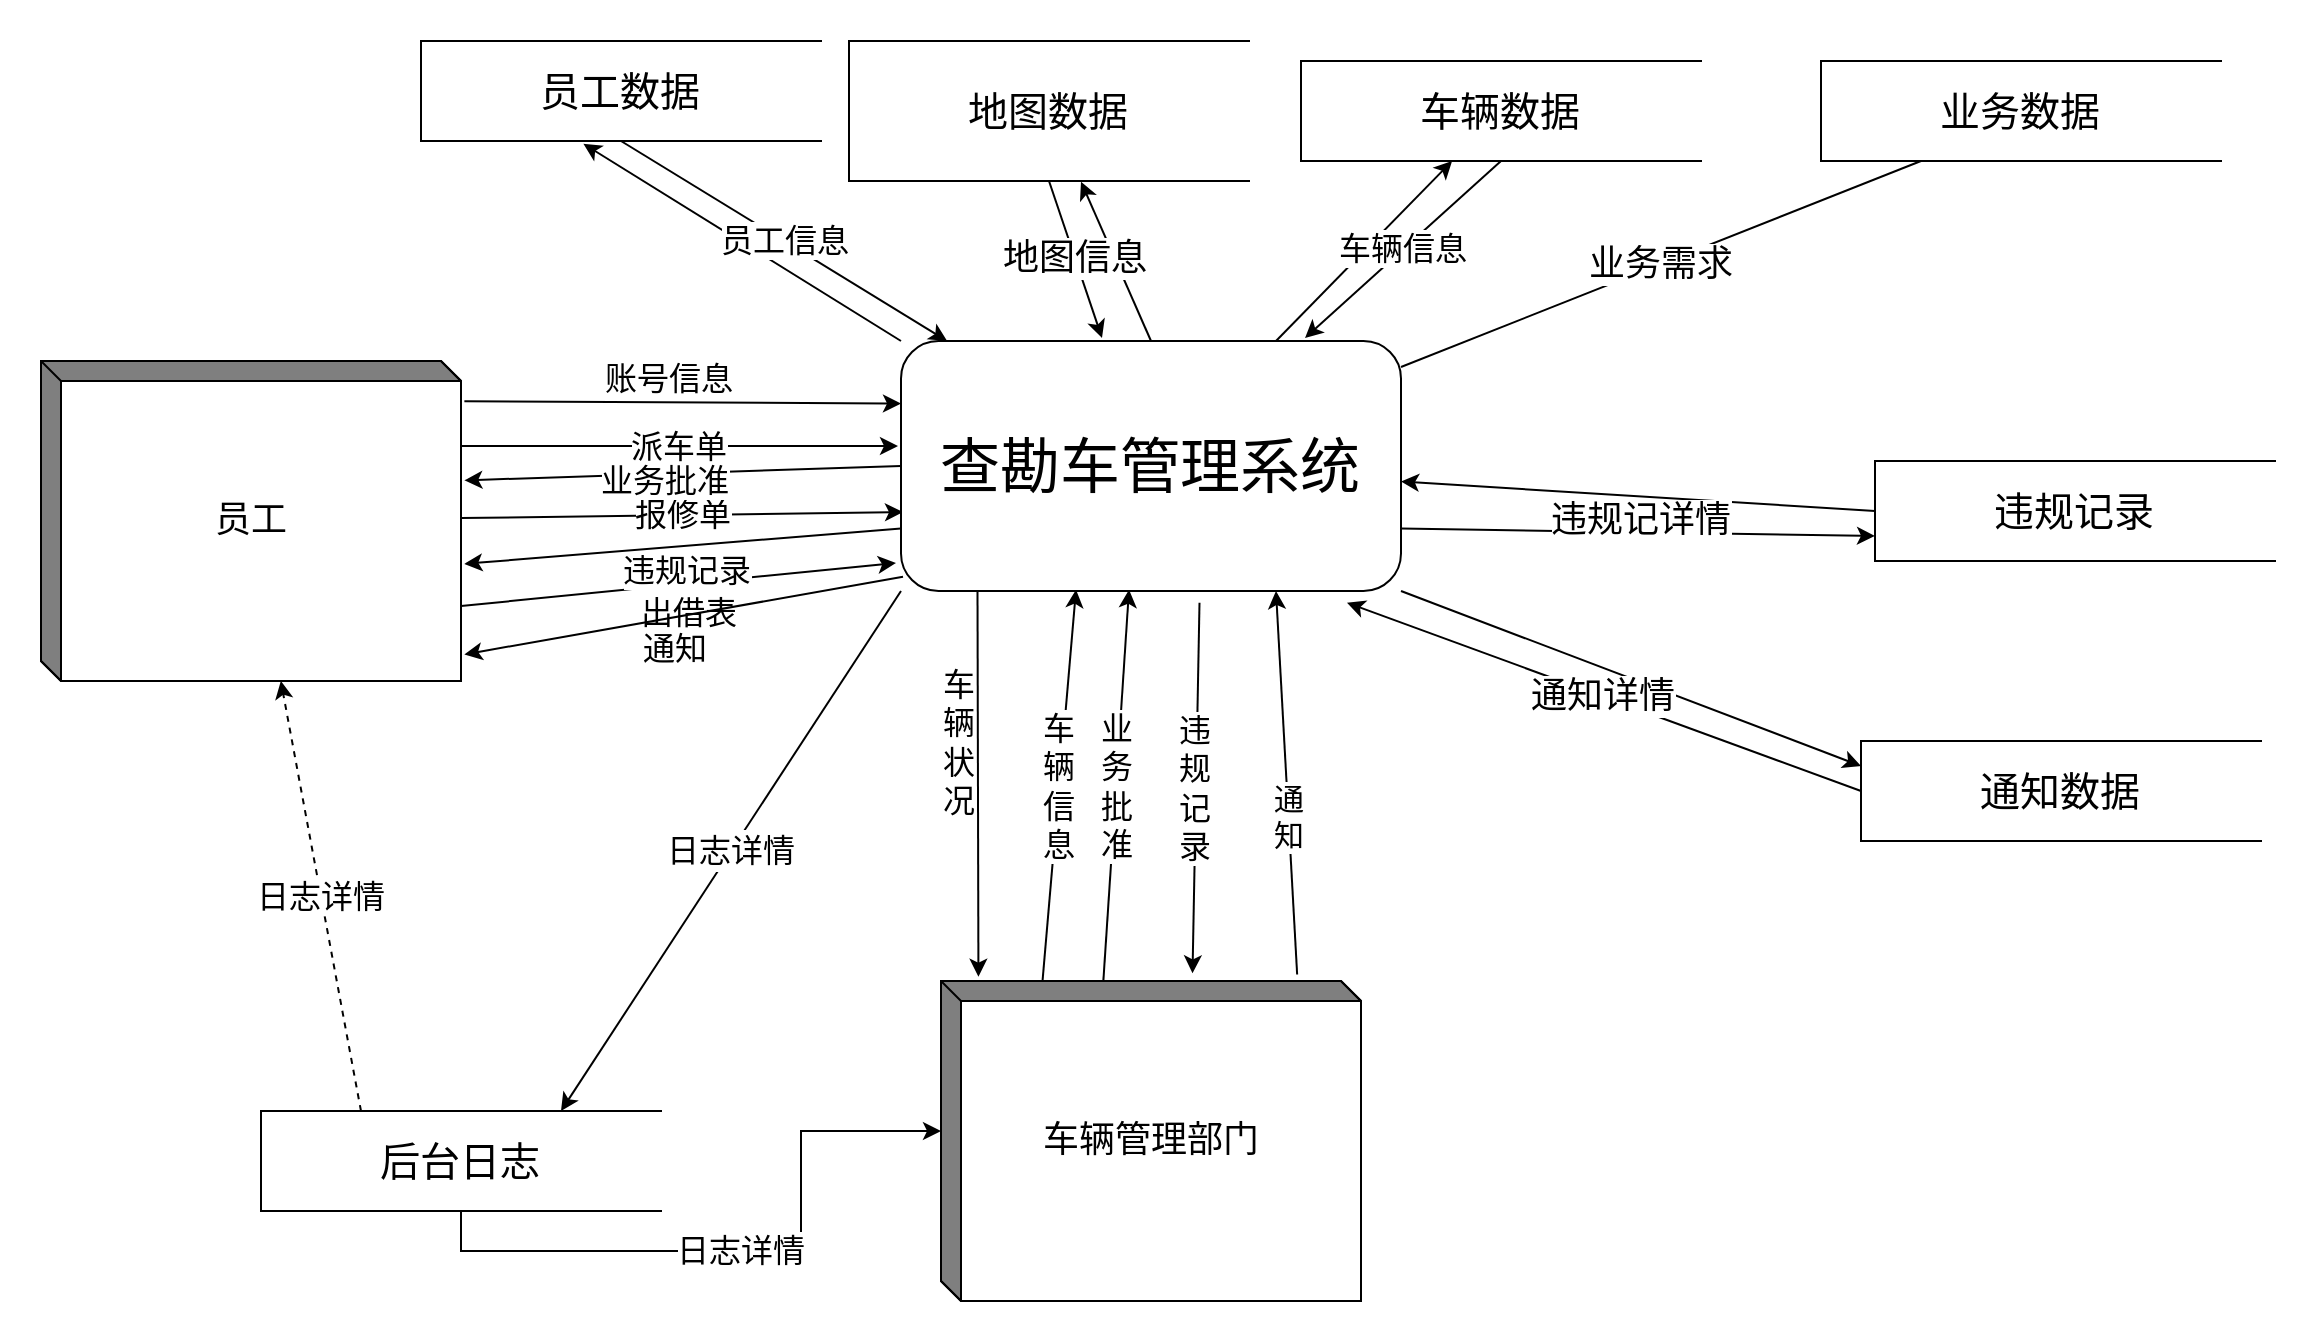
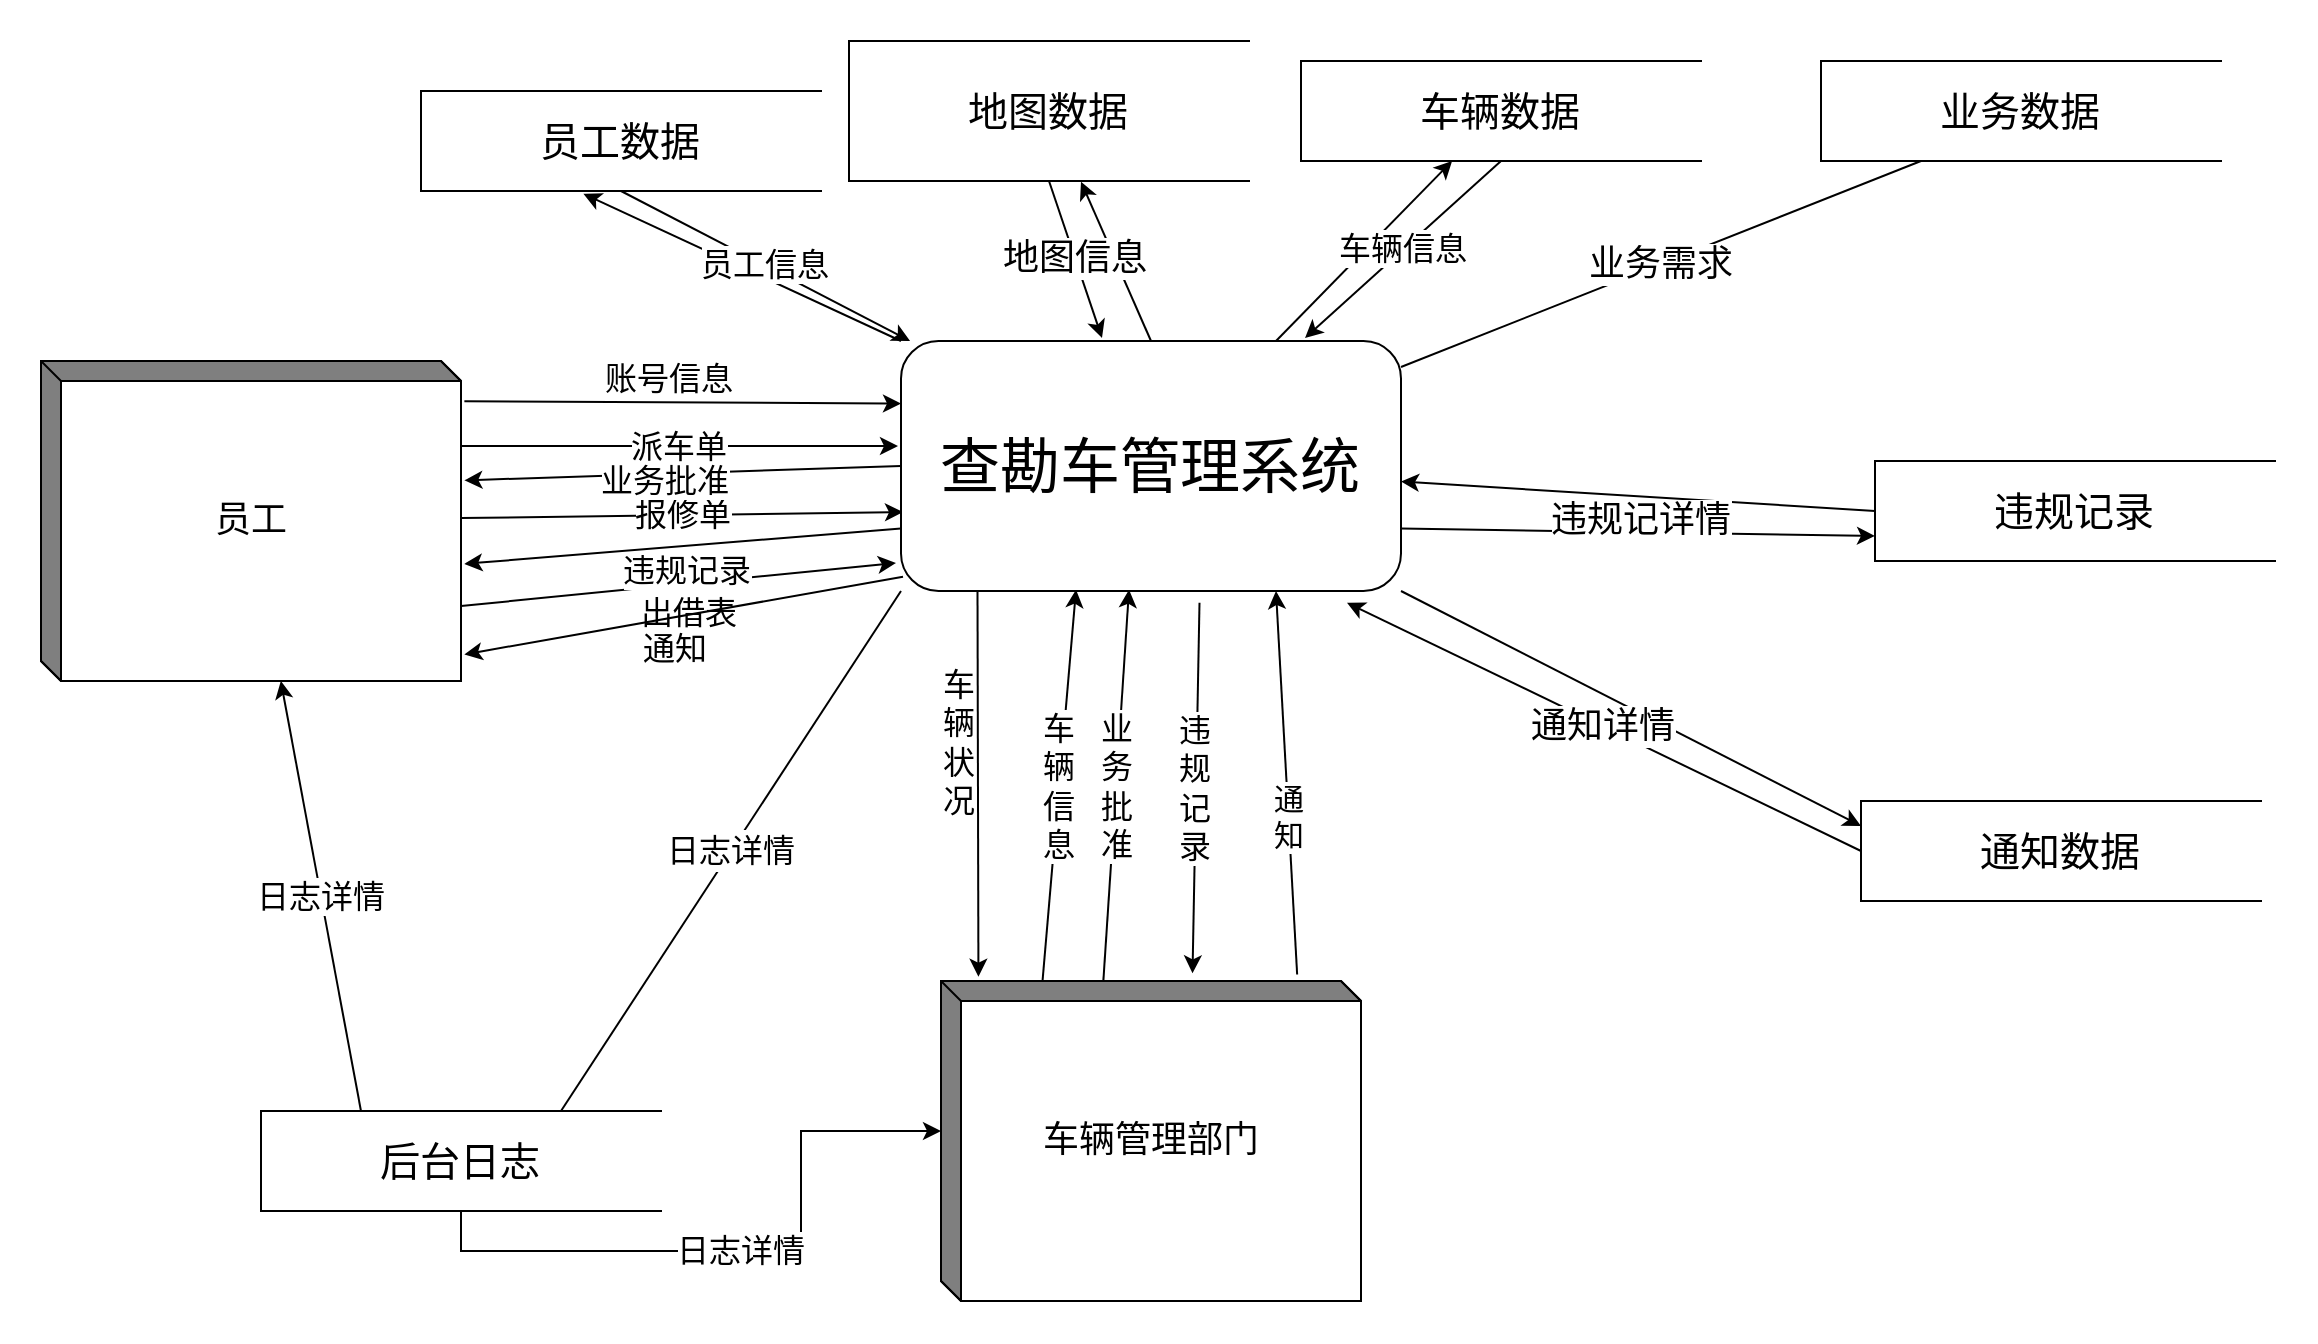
node "员工数据": moved (621, 91) -> (621, 141)
node "通知数据": moved (2061, 791) -> (2061, 851)
edge "后台日志" -> "员工": style dashed -> solid
edge "查勘车管理系统" -> "后台日志": arrowhead classic -> none
